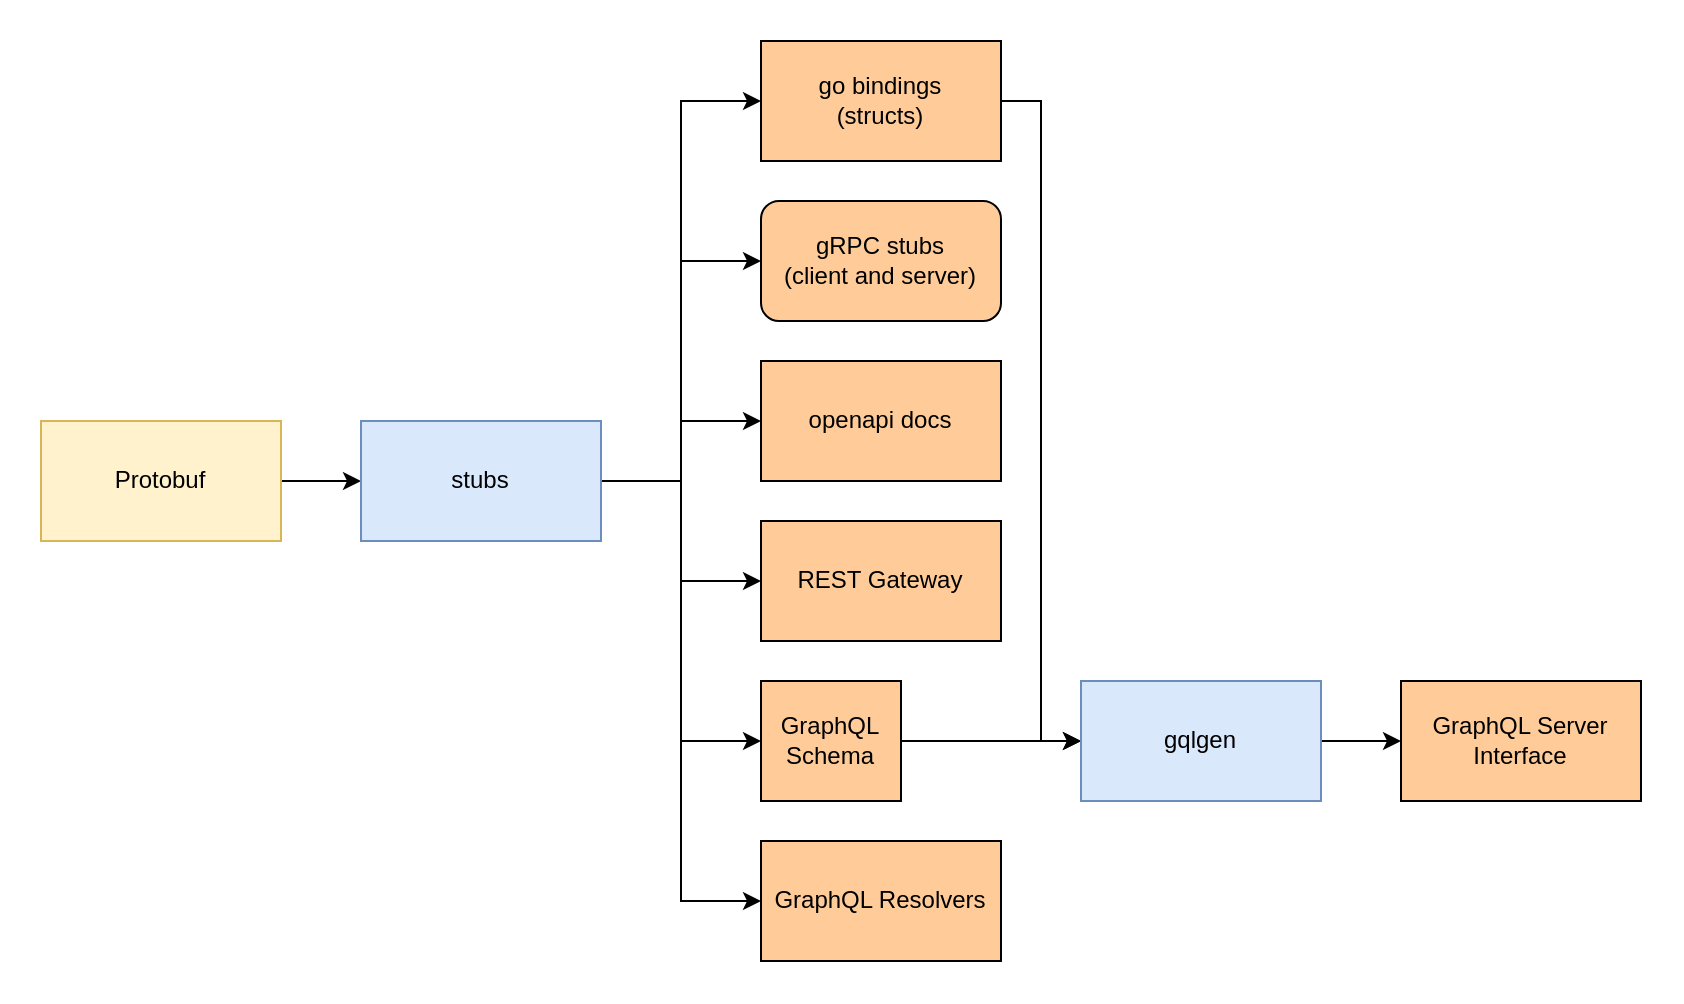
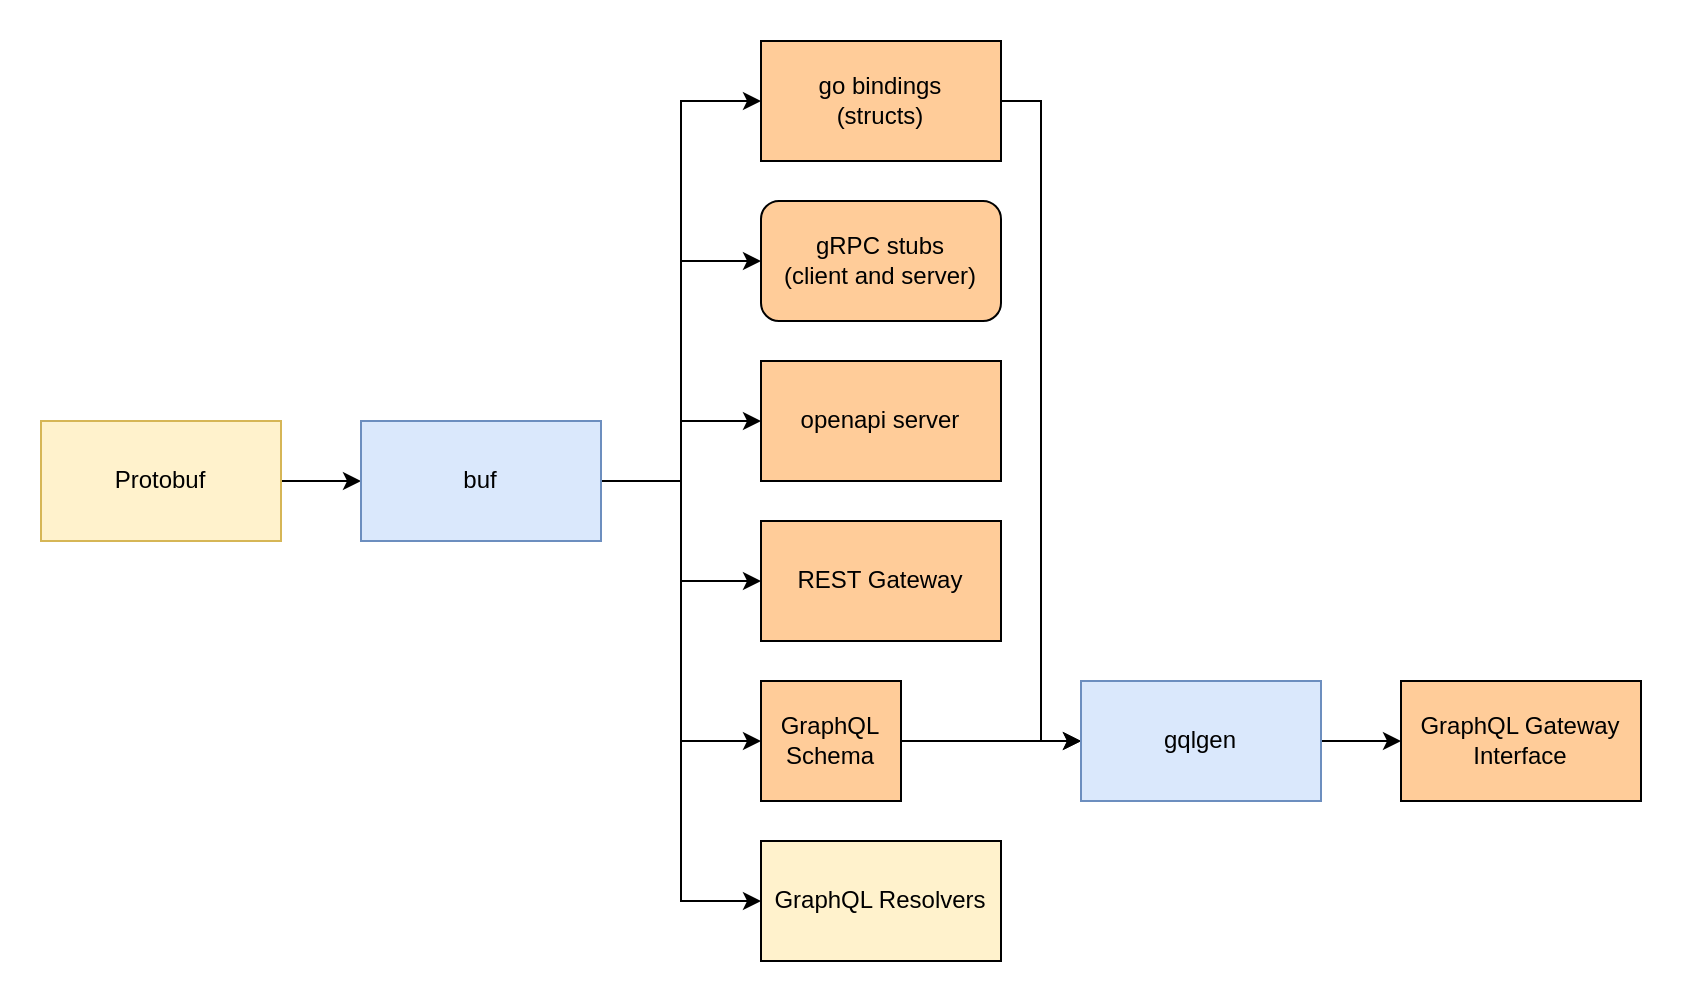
node "openapi docs": label "openapi docs" -> "openapi server"
node "stubs": label "stubs" -> "buf"
node "GraphQL Server Interface": label "GraphQL Server Interface" -> "GraphQL Gateway Interface"
node "GraphQL Resolvers": fillcolor #ffcc99 -> #fff2cc
